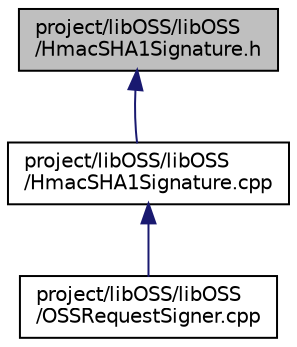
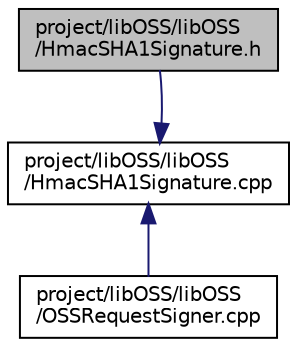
edge "project/libOSS/libOSS /HmacSHA1Signature.cpp" -> "project/libOSS/libOSS /HmacSHA1Signature.h": reversed
